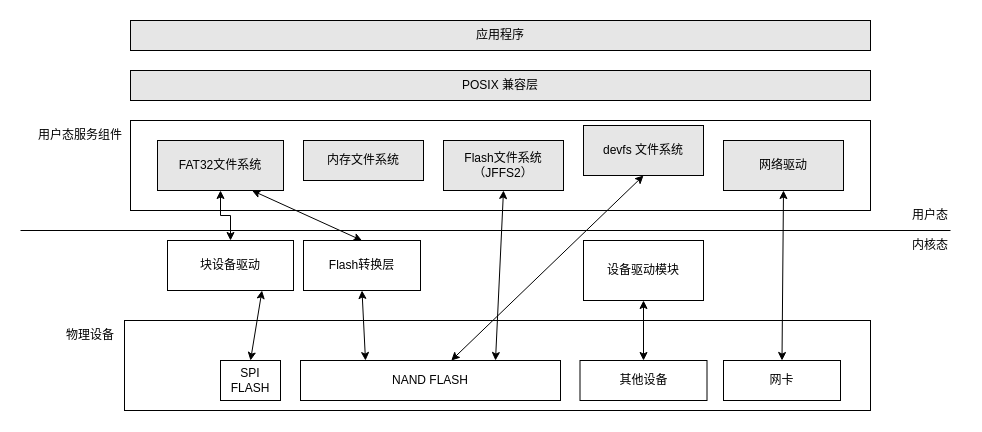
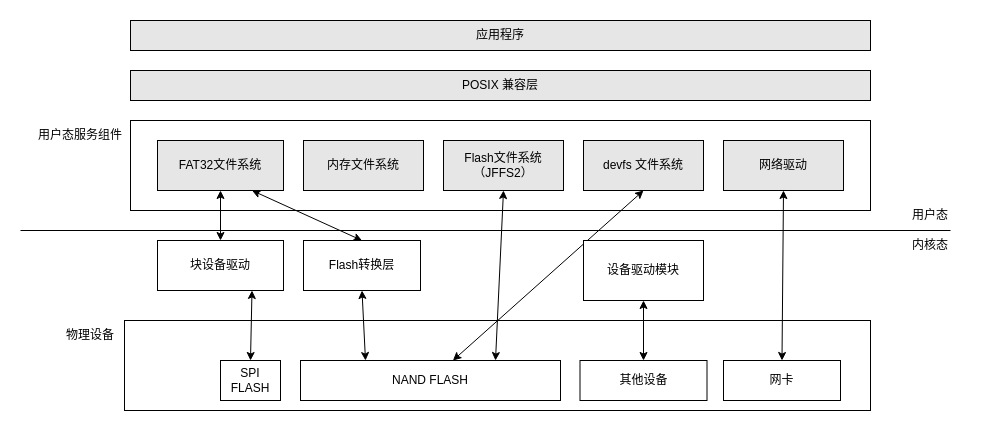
node "devfs 文件系统": moved (644, 151) -> (644, 166)
node "内存文件系统": size 120x40 -> 120x50
node "块设备驱动": moved (231, 266) -> (221, 266)
